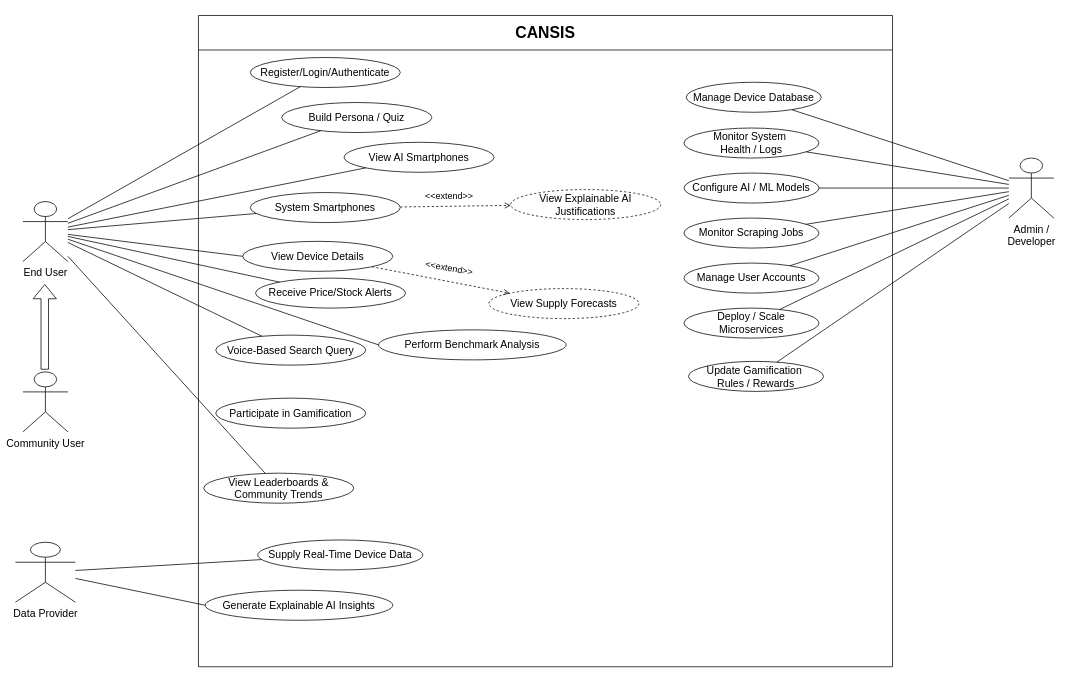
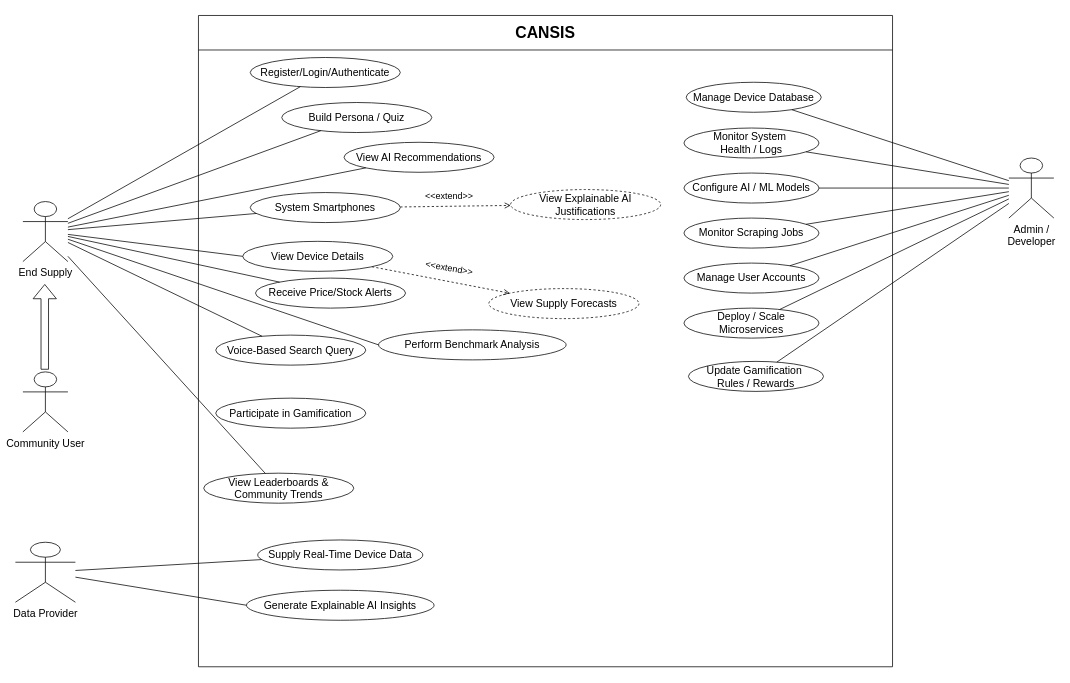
node "View AI Smartphones": label "View AI Smartphones" -> "View AI Recommendations"
node "End User": label "End User" -> "End Supply"
node "Generate Explainable AI Insights": moved (299, 605) -> (340, 605)
